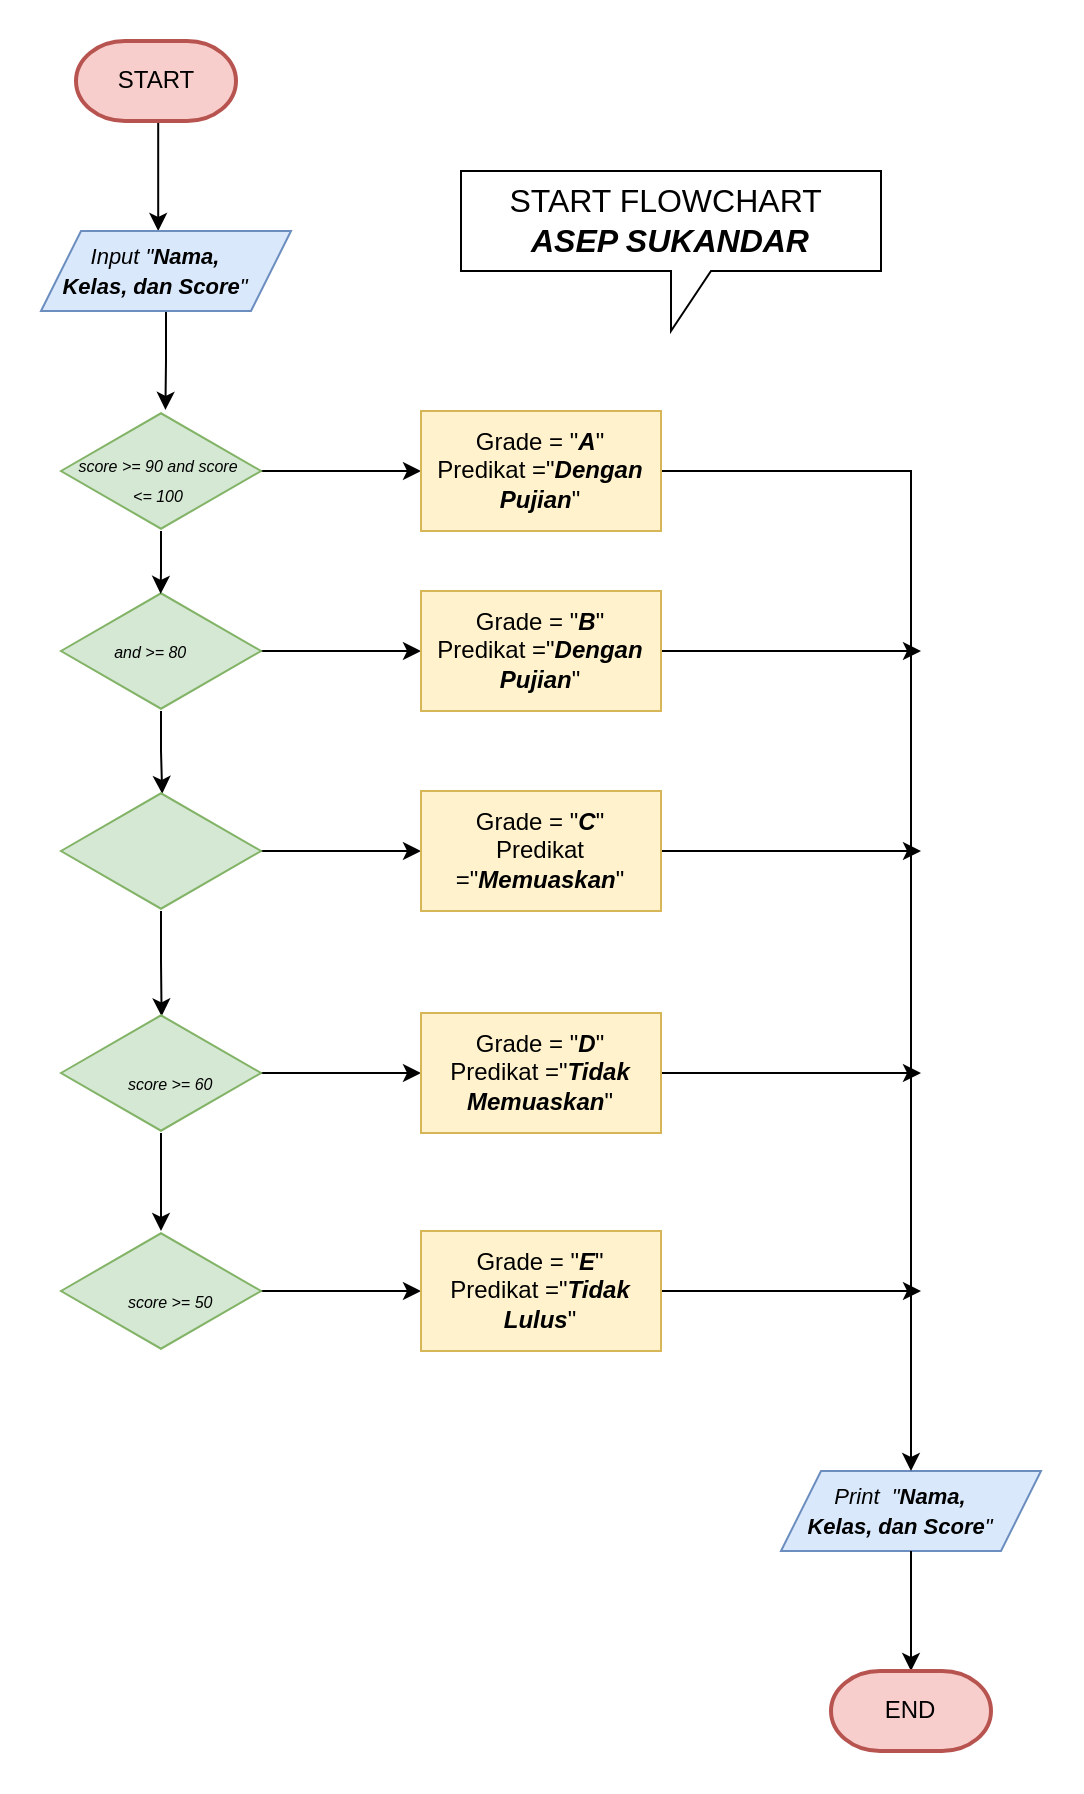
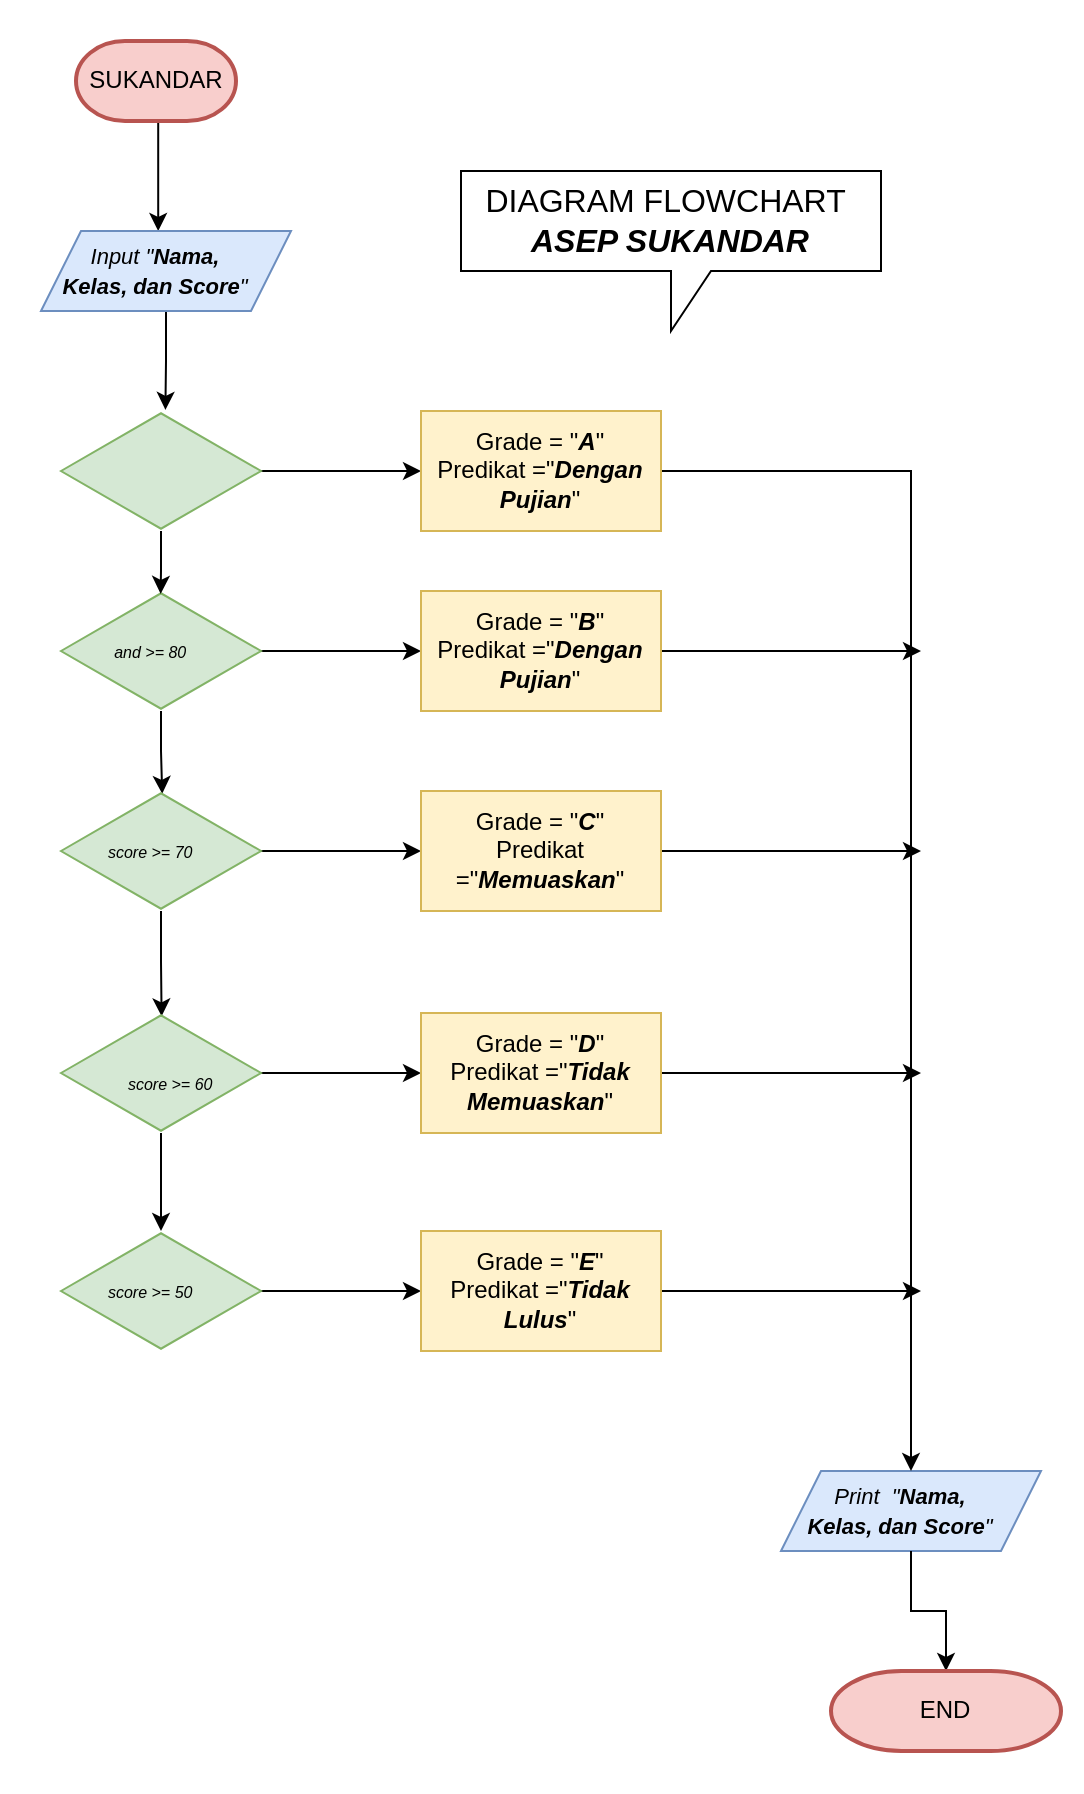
node "START": label "START" -> "SUKANDAR"
node "START FLOWCHART ASEP SUKANDAR": label "START FLOWCHART ASEP SUKANDAR" -> "DIAGRAM FLOWCHART ASEP SUKANDAR"
node "score >= 90 and score <= 100": removed
node "score >= 70": added
node "score >= 50": moved (169, 1301) -> (149, 1291)
node "END": size 160x80 -> 230x80
